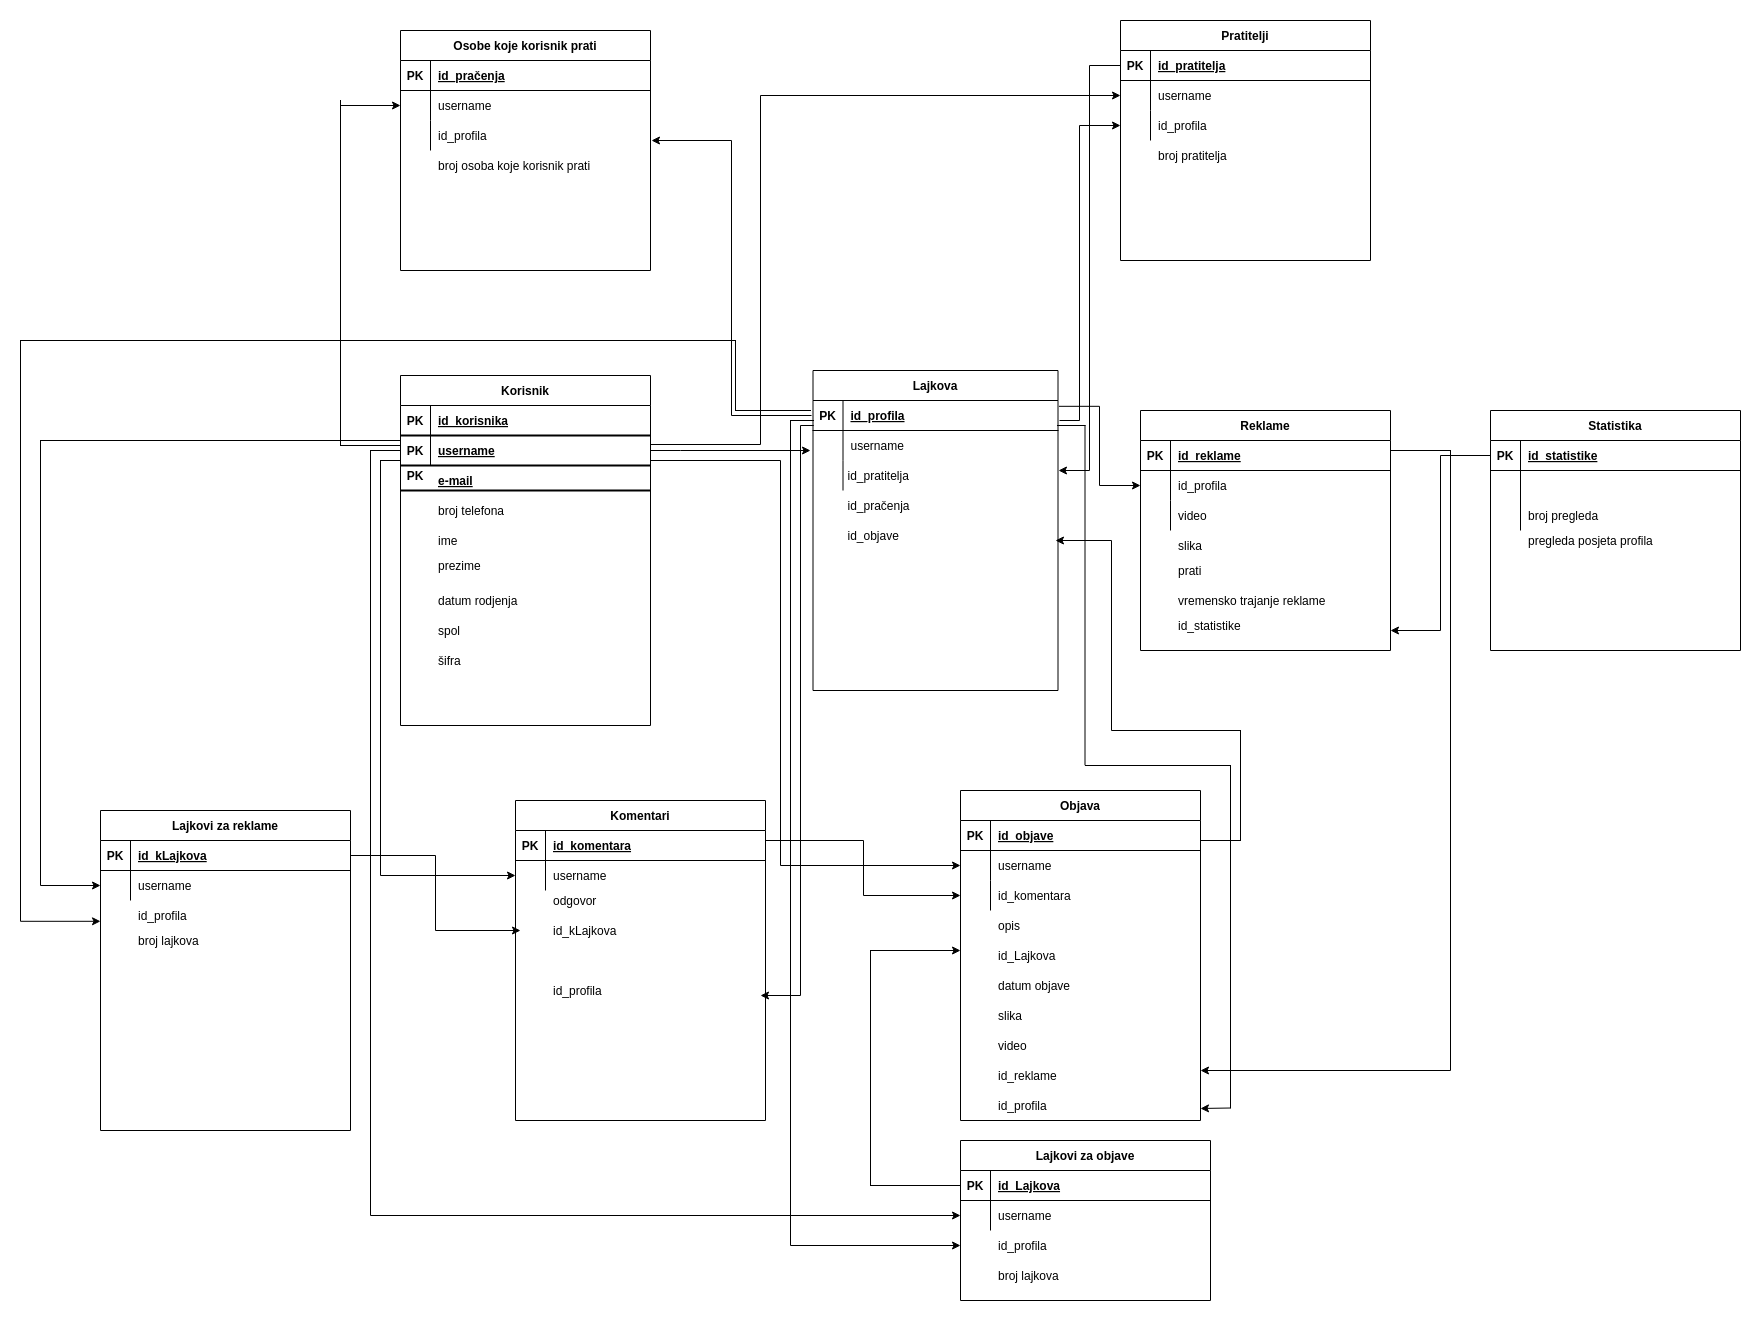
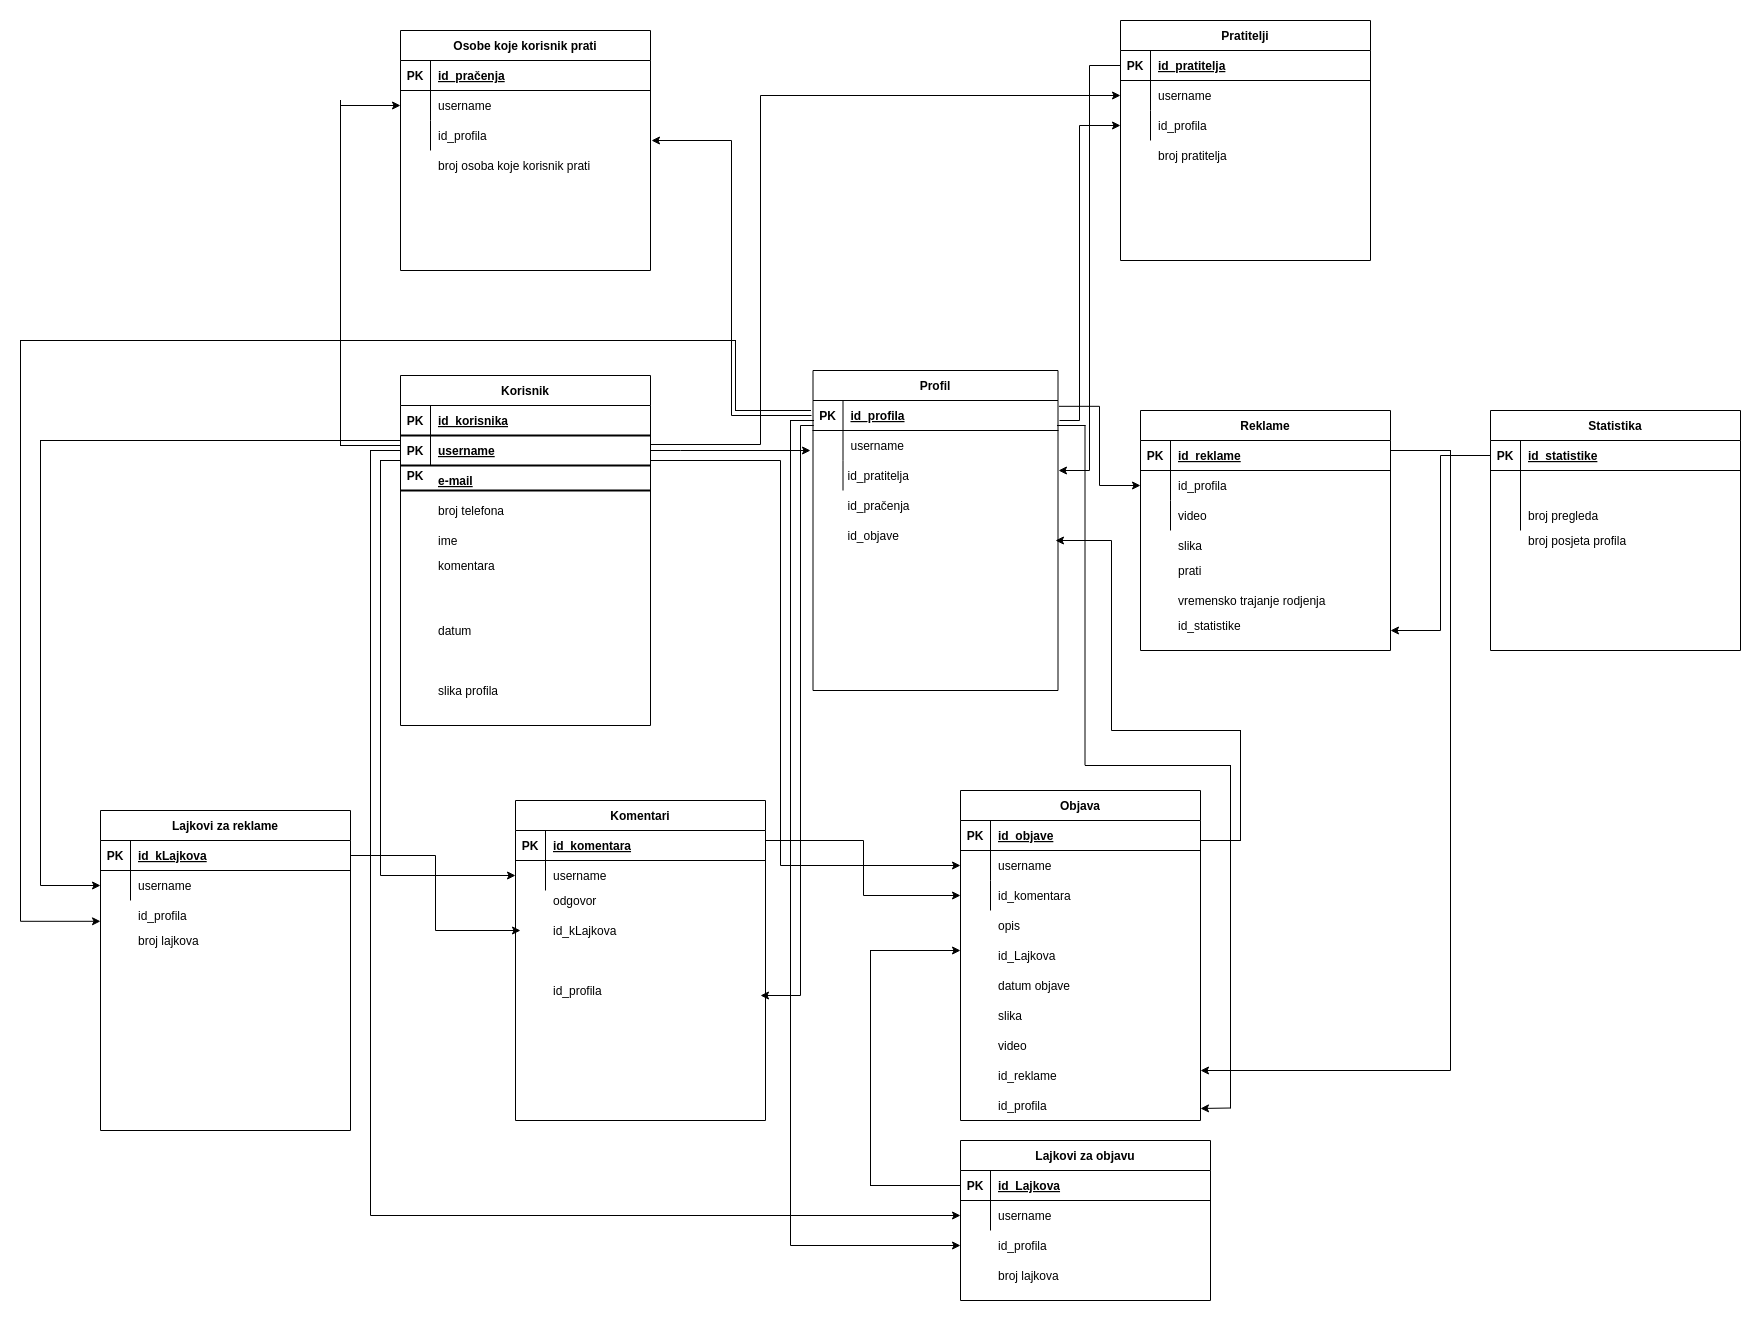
node "Lajkova": label "Lajkova" -> "Profil"
node "pregleda posjeta profila": label "pregleda posjeta profila" -> "broj posjeta profila"
node "prezime": label "prezime" -> "komentara"
node "datum rodjenja": removed
node "vremensko trajanje reklame": label "vremensko trajanje reklame" -> "vremensko trajanje rodjenja"
node "spol": label "spol" -> "datum"
node "šifra": removed
node "slika profila": added
node "Lajkovi za objave": label "Lajkovi za objave" -> "Lajkovi za objavu"
